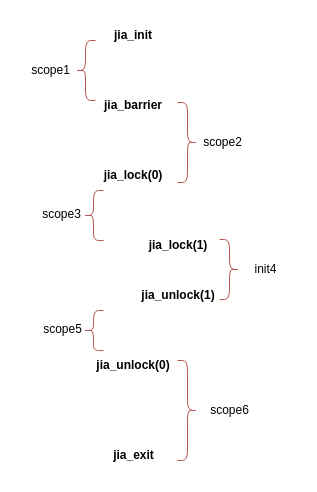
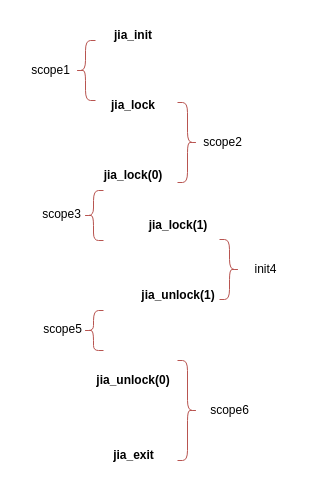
node "jia_barrier": label "jia_barrier" -> "jia_lock"
node "jia_lock(1)": moved (179, 246) -> (179, 226)
node "jia_unlock(0)": moved (134, 366) -> (134, 381)
